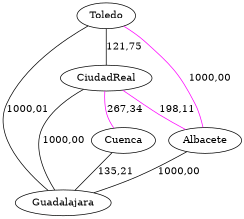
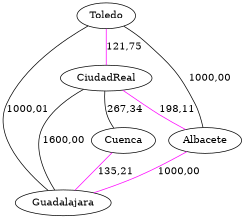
edge "Toledo" -- "CiudadReal": color black -> magenta
edge "Toledo" -- "Albacete": color magenta -> black
edge "CiudadReal" -- "Cuenca": color magenta -> black
edge "CiudadReal" -- "Guadalajara": label "1000,00" -> "1600,00"
edge "Cuenca" -- "Guadalajara": color black -> magenta
edge "Albacete" -- "Guadalajara": color black -> magenta
